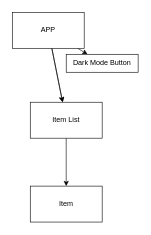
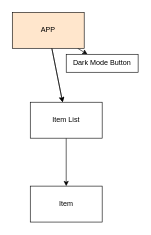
node "APP": fillcolor #ffffff -> #ffe6cc
